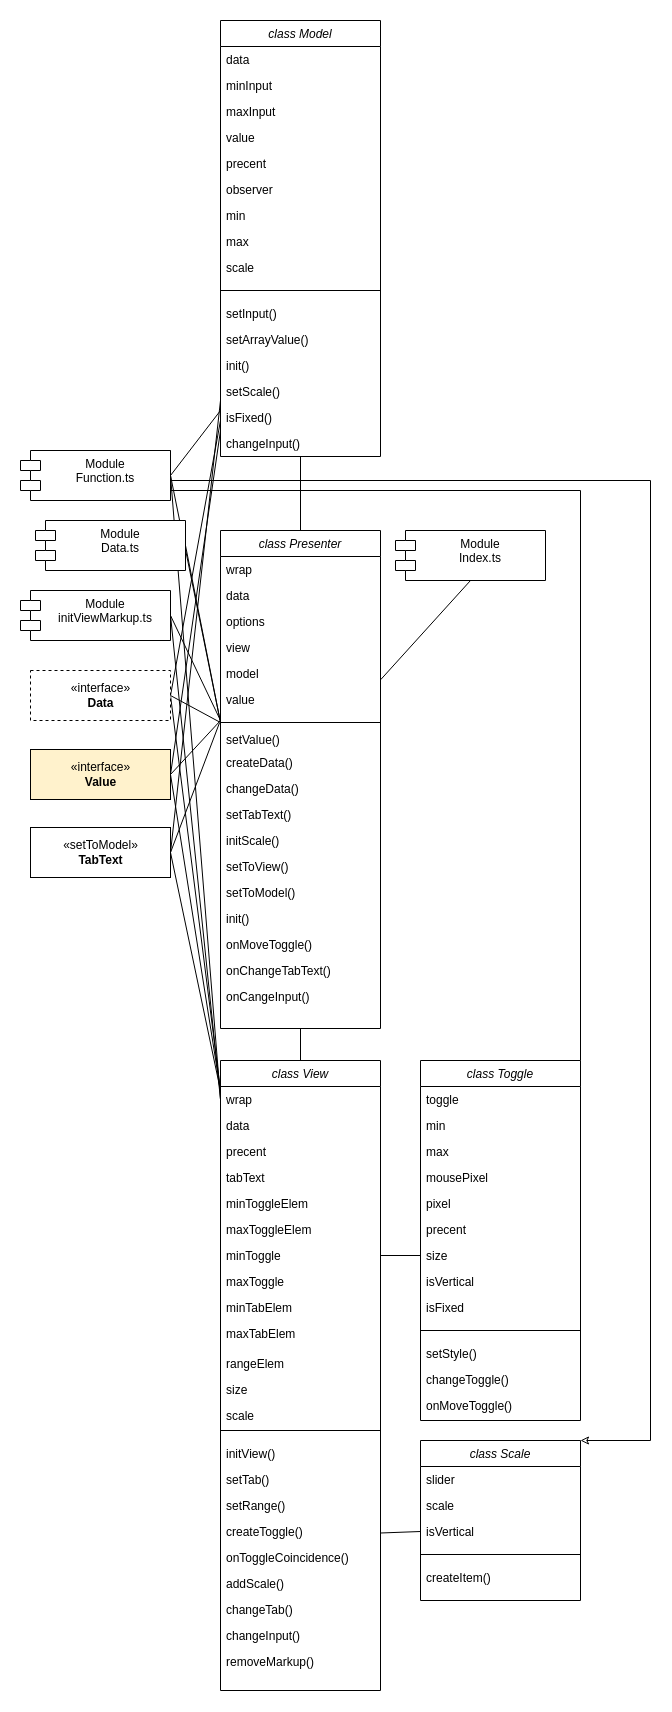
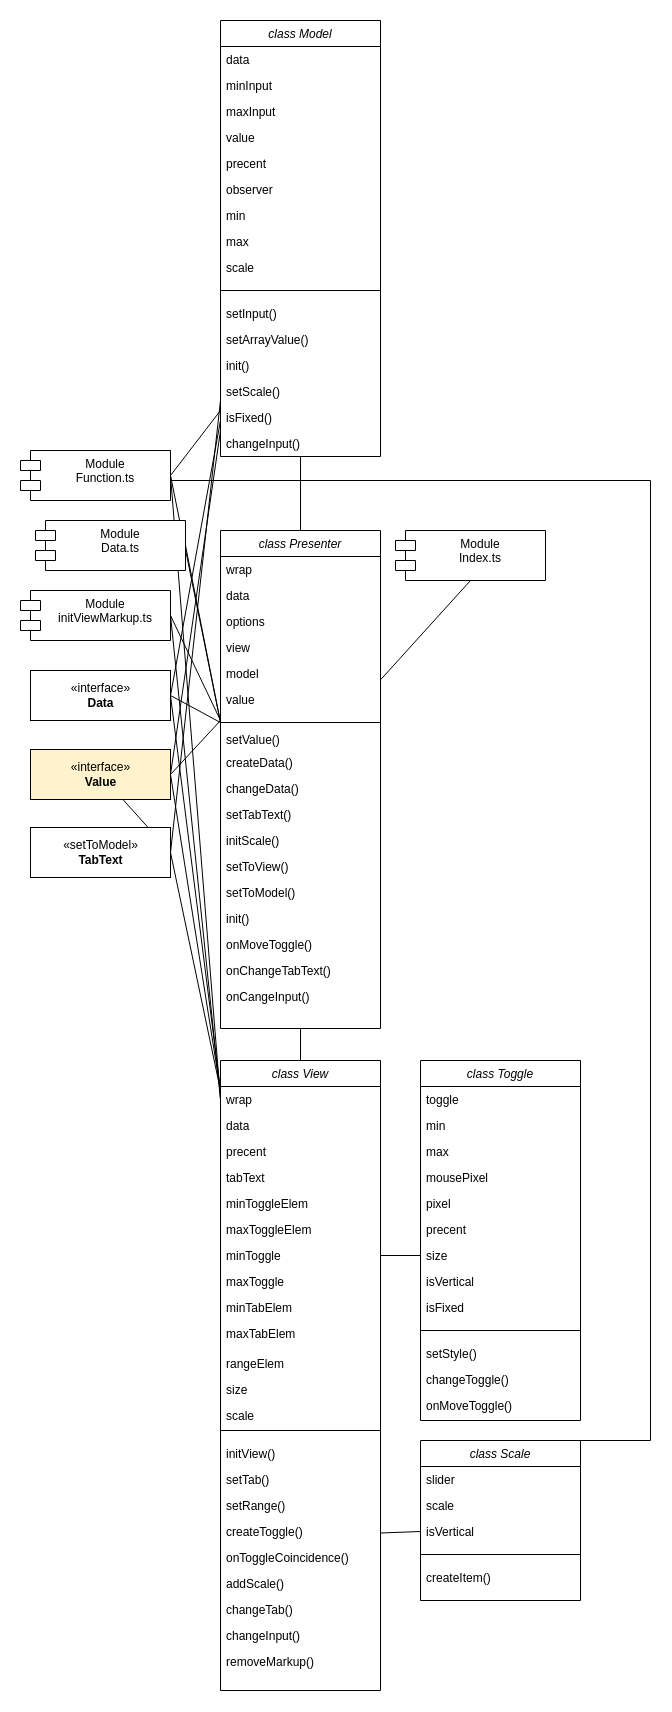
edge "Module Function.ts" -- "class Toggle": removed
node "«interface» Data": style dashed -> solid
edge "setValue()" -- "«setToModel» TabText": now "«interface» Value" -- "«setToModel» TabText"
edge "Module Function.ts" -> "class Scale": arrowhead classic -> none
